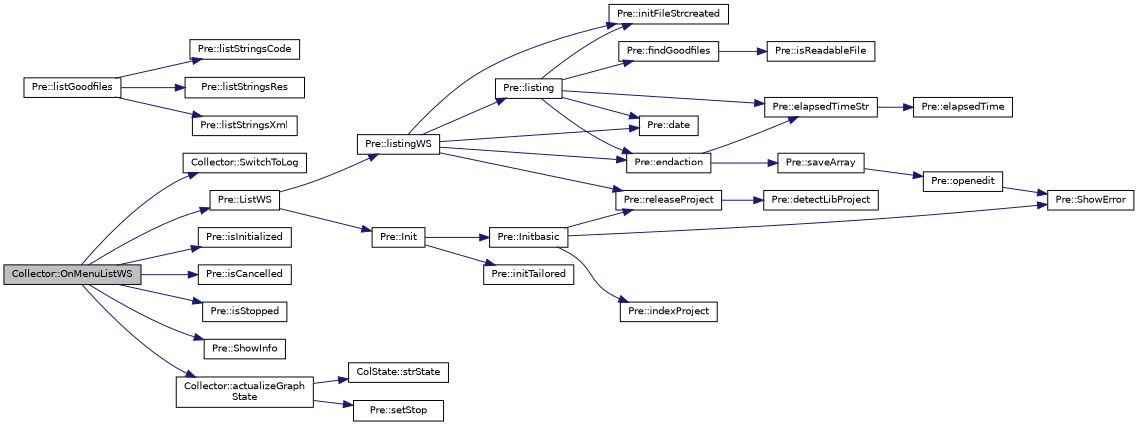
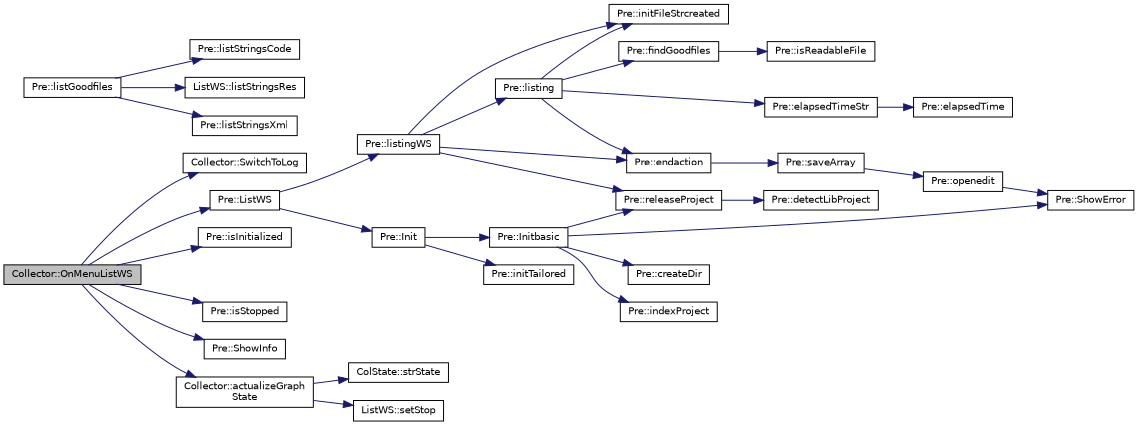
node "Pre::listStringsRes": label "Pre::listStringsRes" -> "ListWS::listStringsRes"
node "Pre::date": removed
edge "Pre::endaction" -> "Pre::elapsedTimeStr": removed
node "Pre::isCancelled": removed
node "Pre::createDir": added
node "Pre::setStop": label "Pre::setStop" -> "ListWS::setStop"
